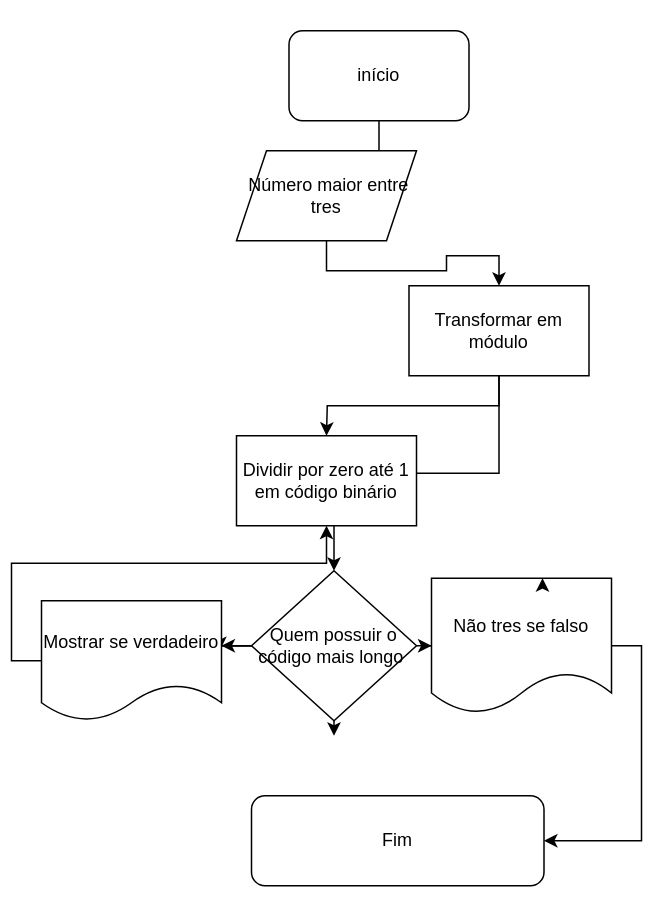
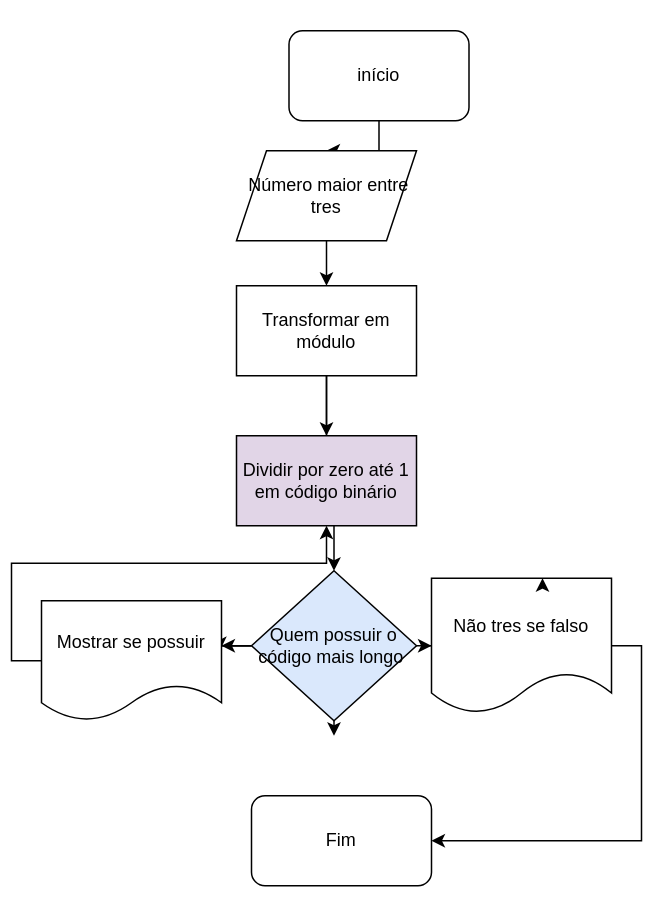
edge "início" -- "Número maior entre tres": arrowhead none -> classic
node "Transformar em módulo": moved (499, 331) -> (326, 331)
node "Dividir por zero até 1 em código binário": fillcolor #ffffff -> #e1d5e7
node "Mostrar se verdadeiro": label "Mostrar se verdadeiro" -> "Mostrar se possuir"
node "Quem possuir o código mais longo": fillcolor #ffffff -> #dae8fc
edge "Quem possuir o código mais longo" -> "Não tres se falso": style dashed -> solid
node "Fim": size 293x90 -> 180x90
